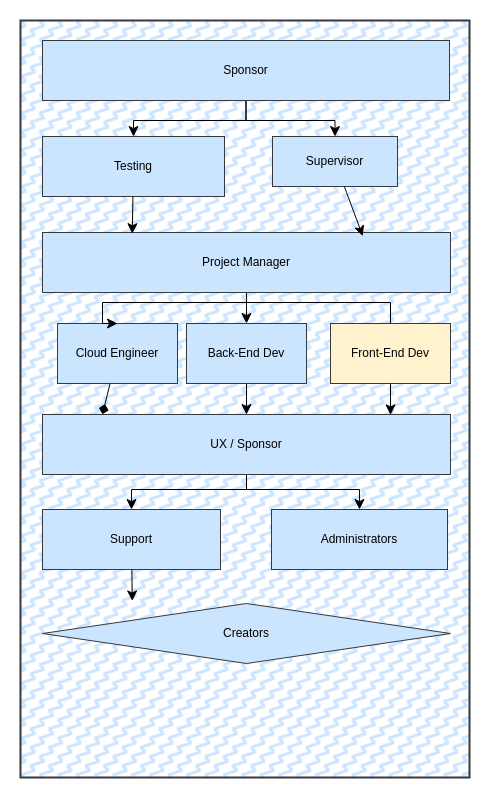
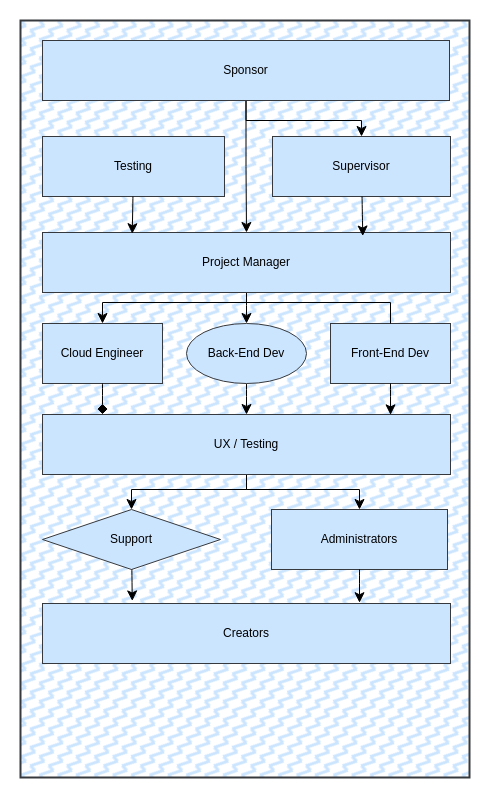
edge "Sponsor" -> "Testing": now "Sponsor" -> "Project Manager"
node "Supervisor": size 125x50 -> 178x60
node "Cloud Engineer": moved (118, 354) -> (103, 354)
node "Back-End Dev": shape rectangle -> ellipse
node "Front-End Dev": fillcolor #fff2cc -> #cce5ff
node "UX / Sponsor": label "UX / Sponsor" -> "UX / Testing"
node "Support": shape rectangle -> diamond
edge "Administrators" -> "Creators": added
node "Creators": shape diamond -> rectangle
